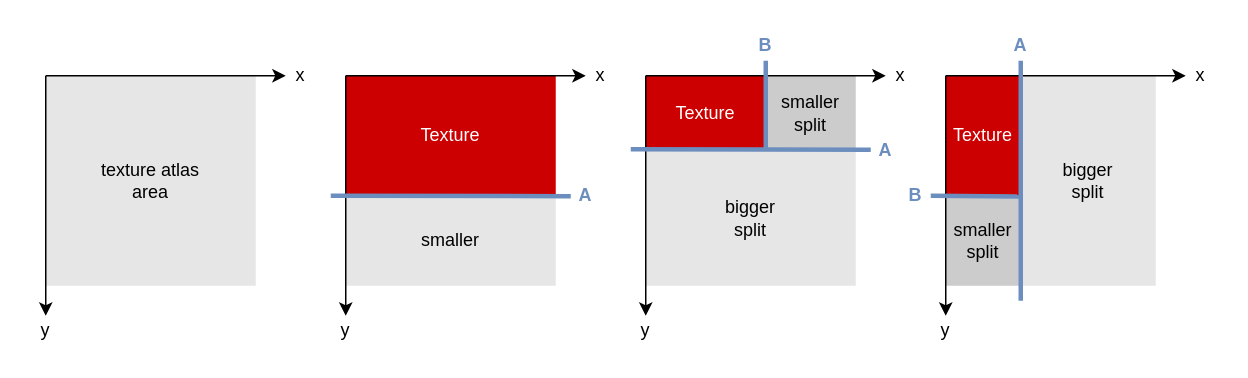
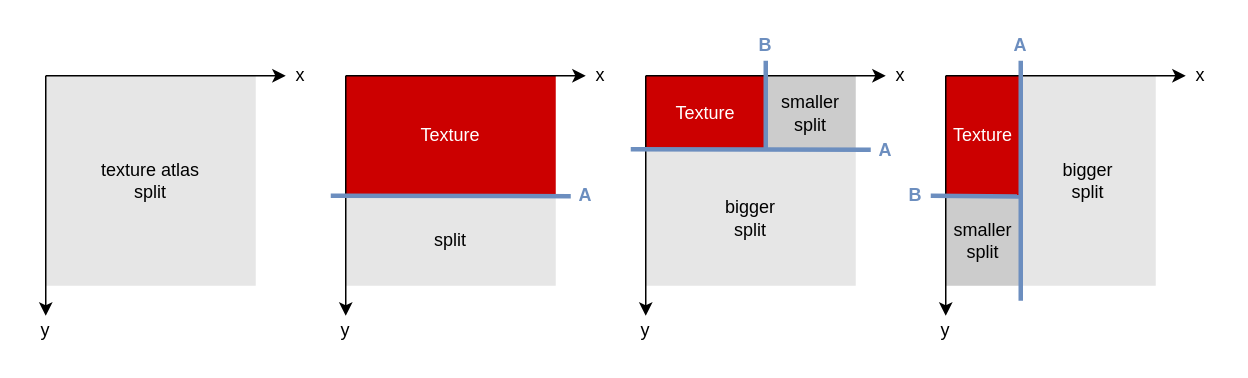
node "texture atlas area": label "texture atlas area" -> "texture atlas split"
node "smaller": label "smaller" -> "split"
